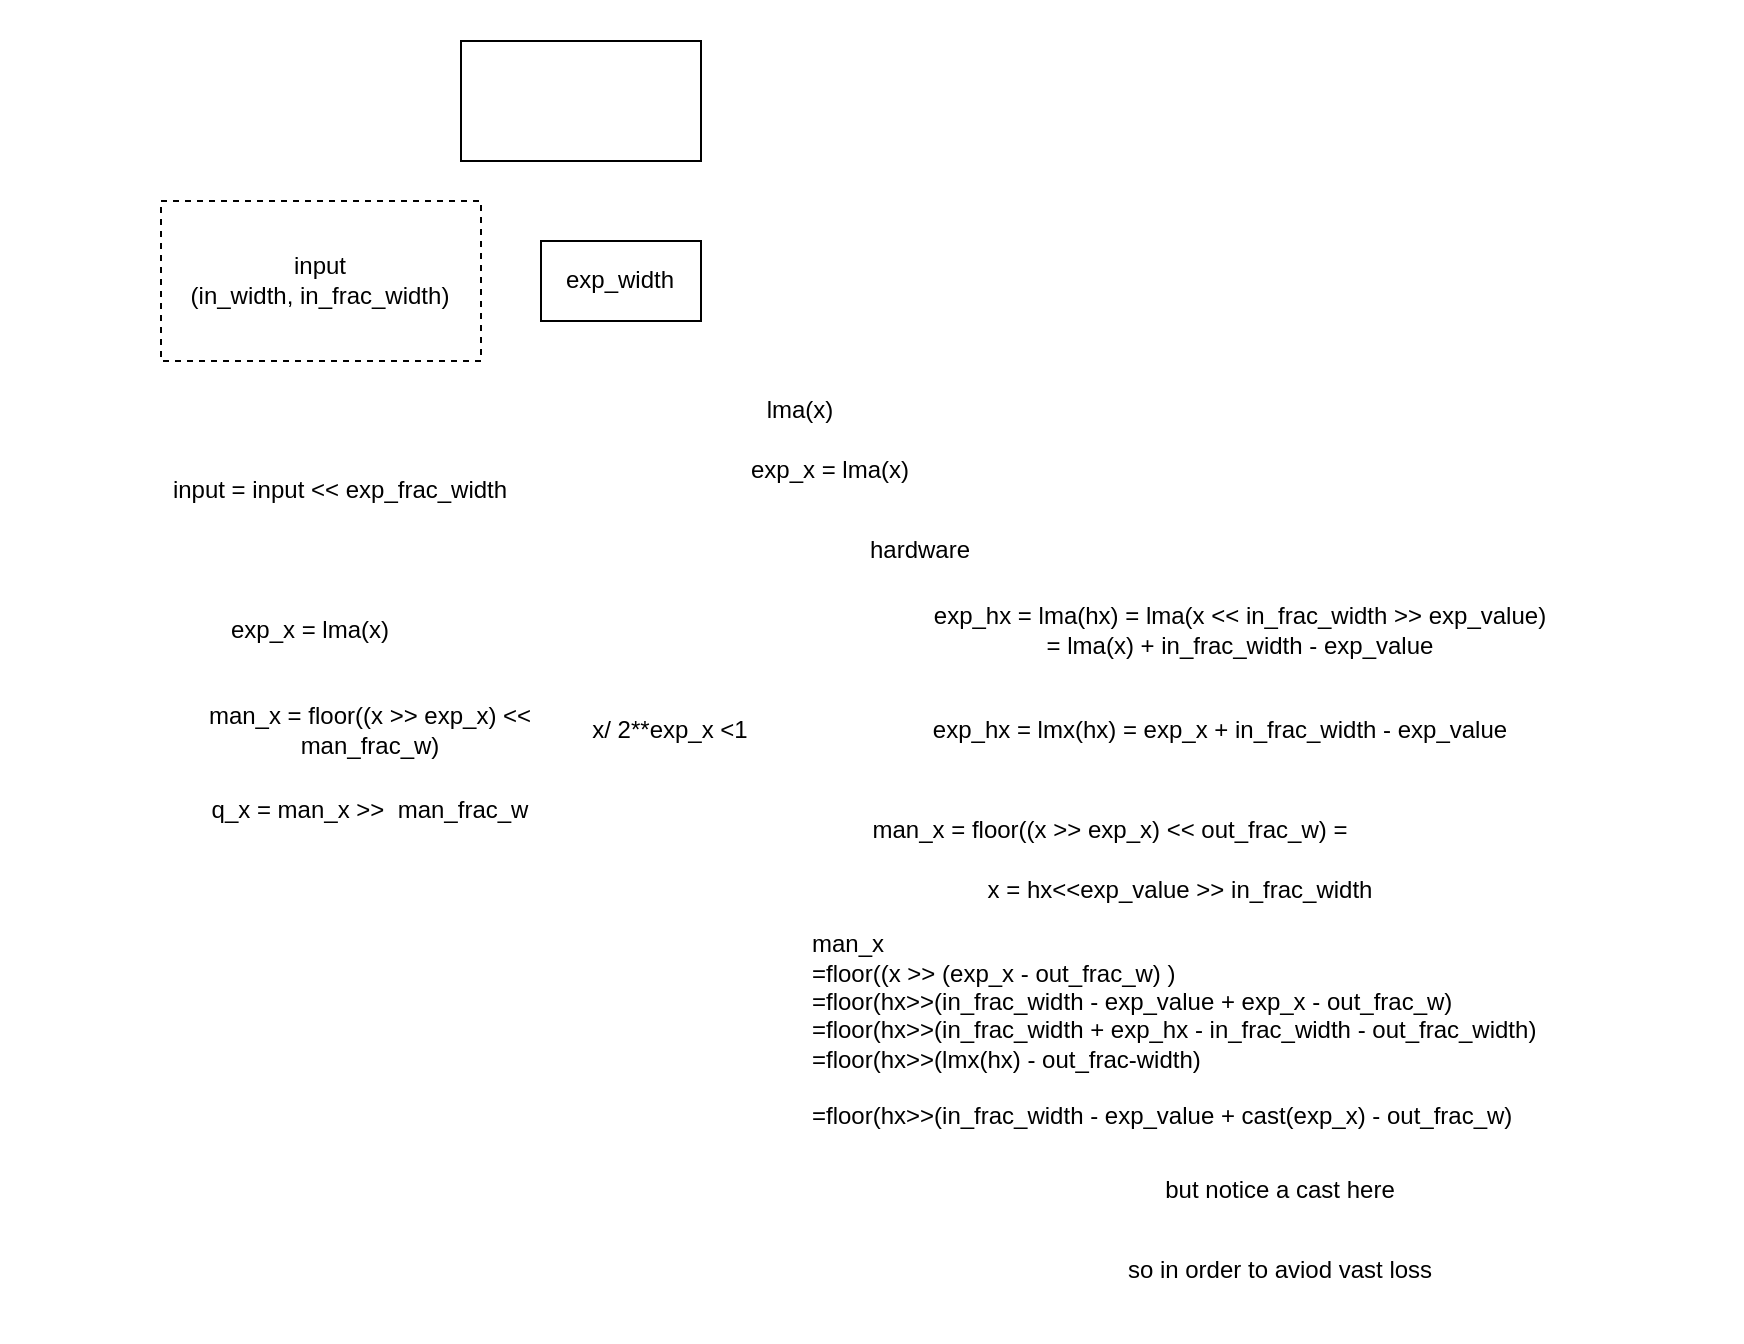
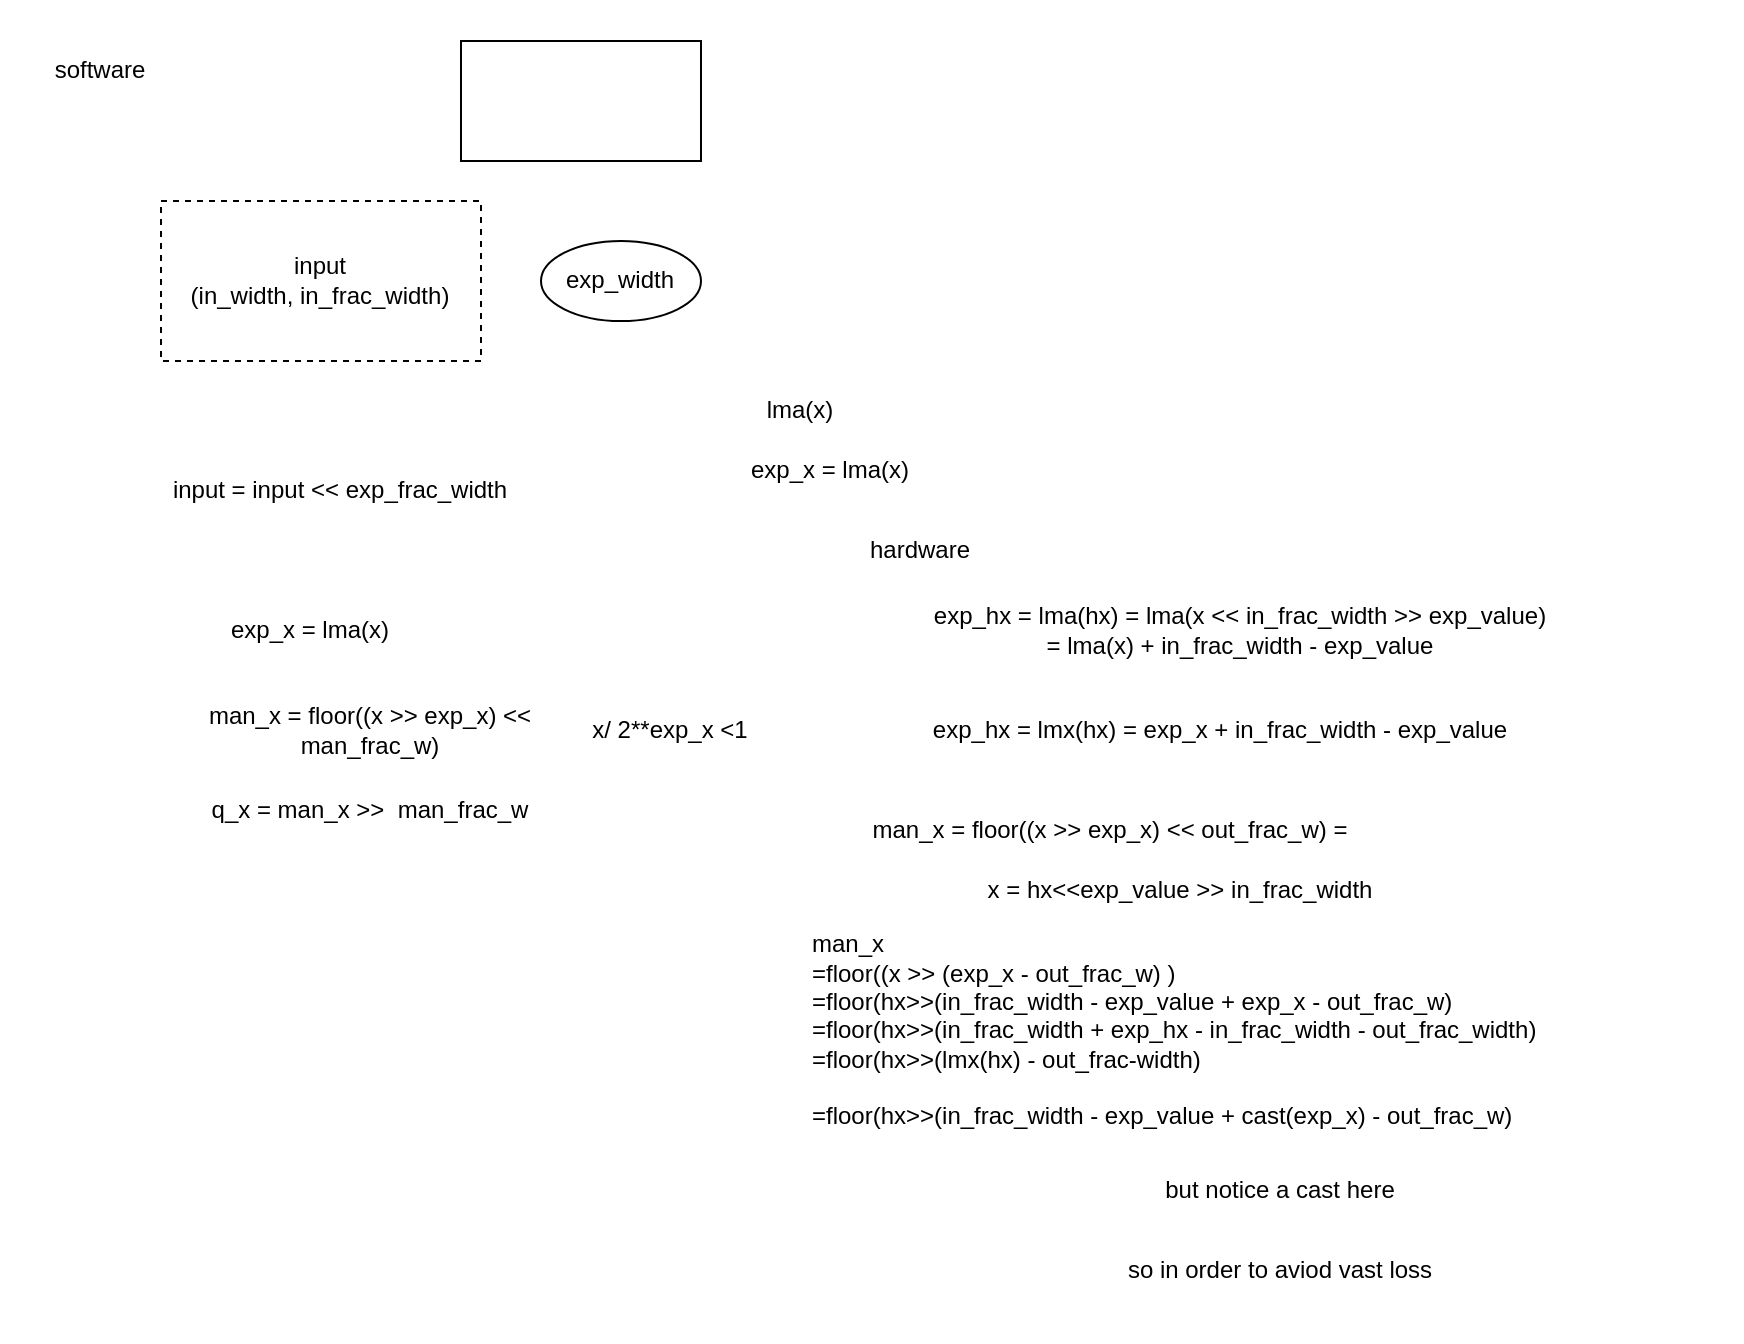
node "software": added
node "exp_width": shape rectangle -> ellipse
